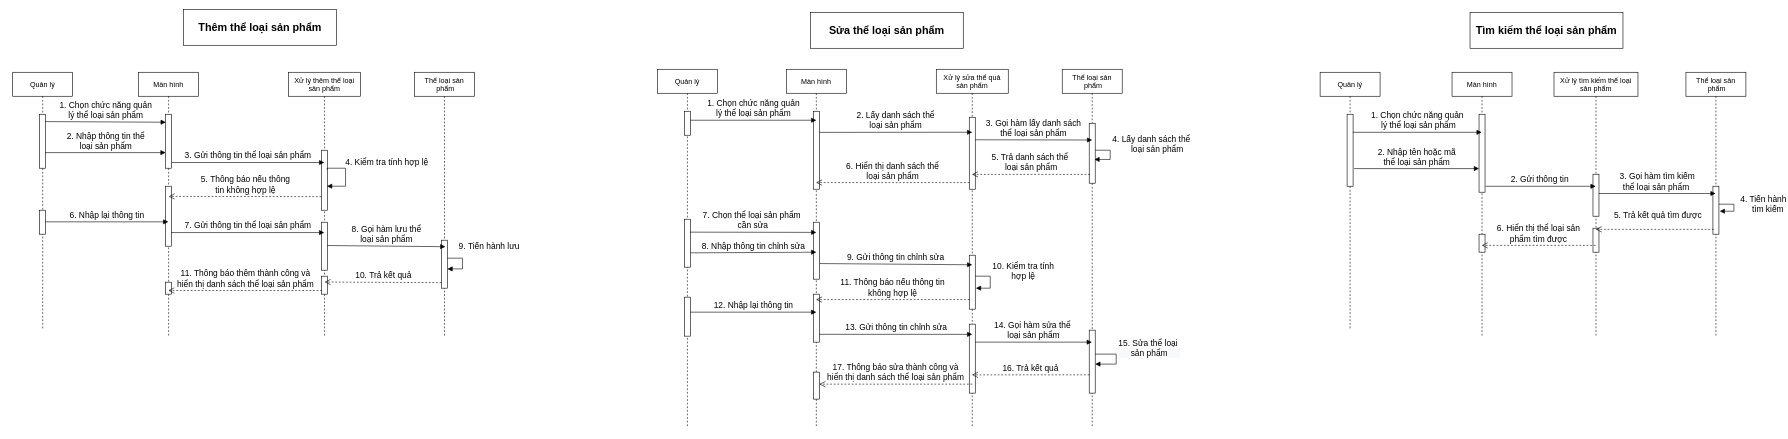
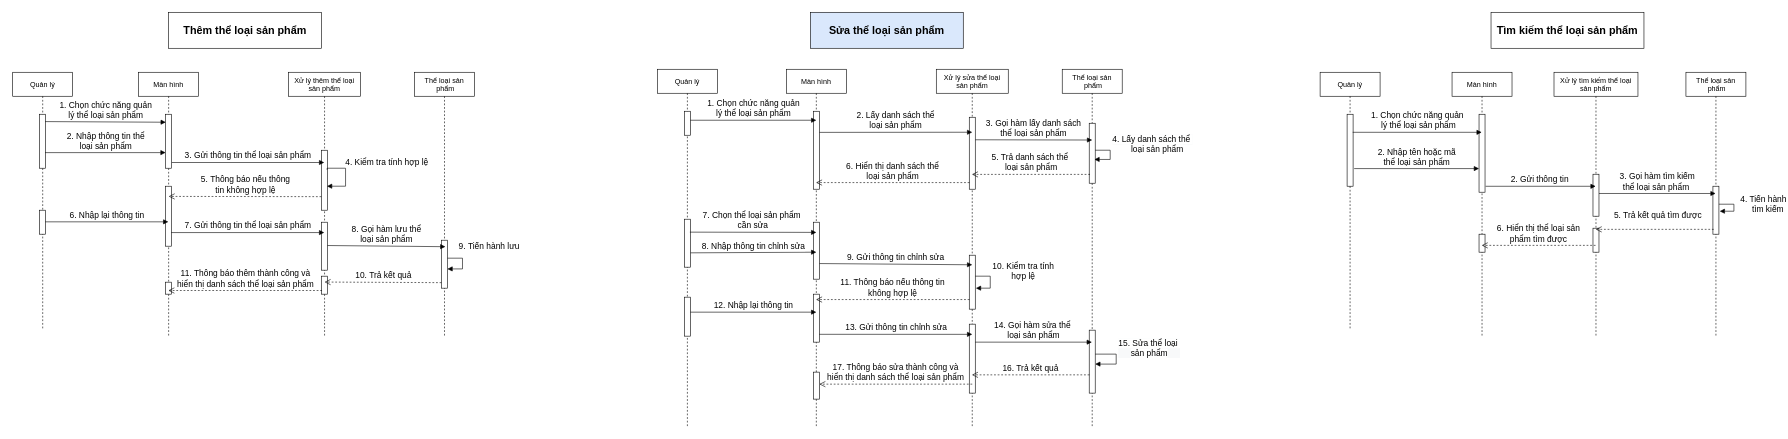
node "Thêm thể loại sản phẩm": moved (260, 27) -> (245, 30)
node "Sửa thể loại sản phẩm": fillcolor #ffffff -> #dae8fc
node "Tìm kiếm thể loại sản phẩm": moved (1547, 30) -> (1568, 30)
node "Xử lý sửa thể quả sản phẩm": label "Xử lý sửa thể quả sản phẩm" -> "Xử lý sửa thể loại sản phẩm"
